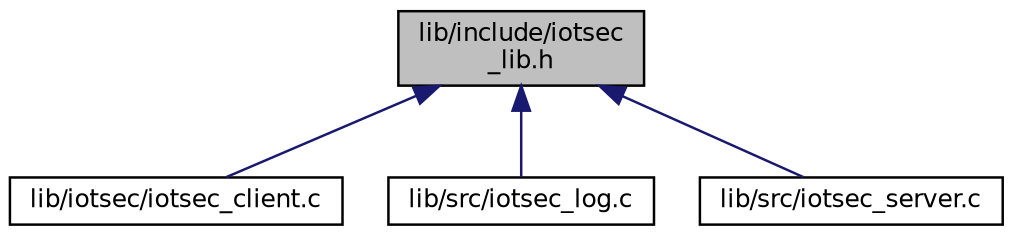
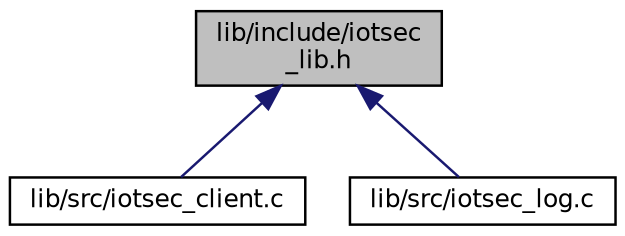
node "lib/iotsec/iotsec_client.c": label "lib/iotsec/iotsec_client.c" -> "lib/src/iotsec_client.c"
node "lib/src/iotsec_server.c": removed
